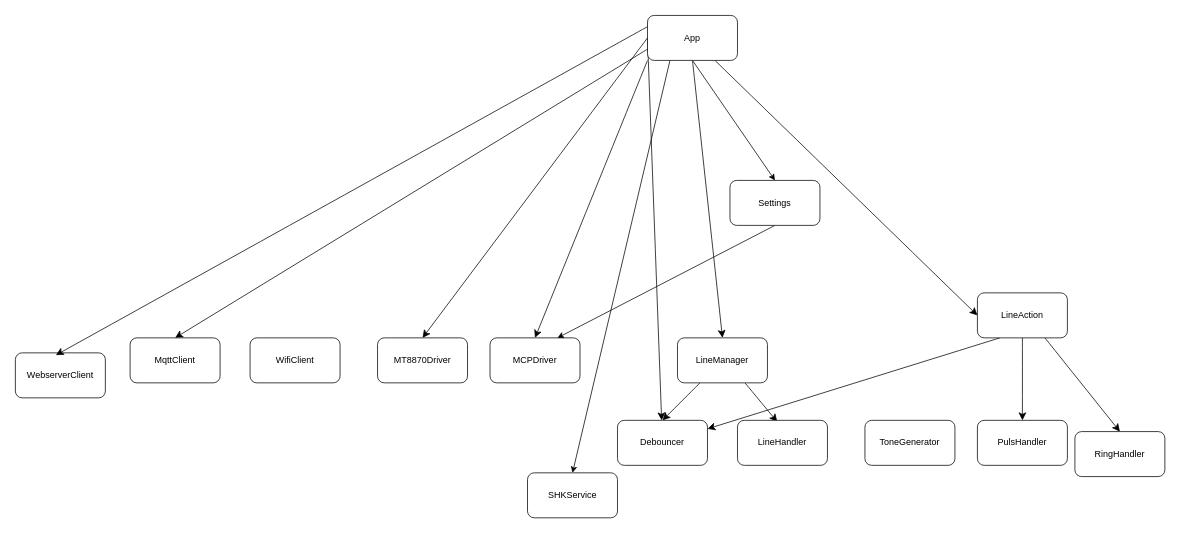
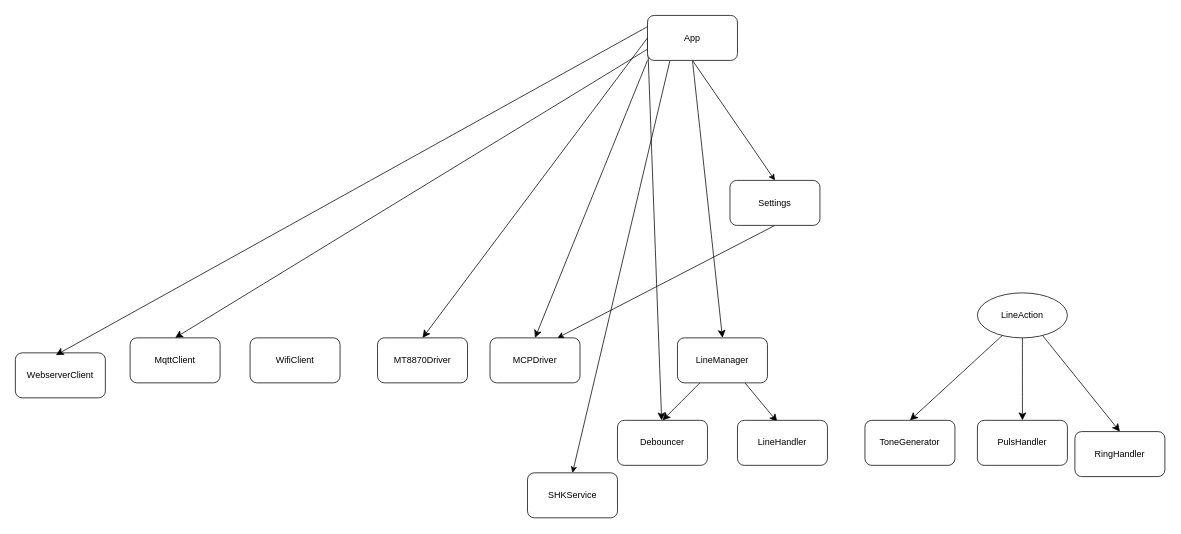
edge "App" -> "LineAction": removed
node "LineAction": shape rounded rectangle -> ellipse
edge "LineAction" -> "Debouncer": now "LineAction" -> "ToneGenerator"
